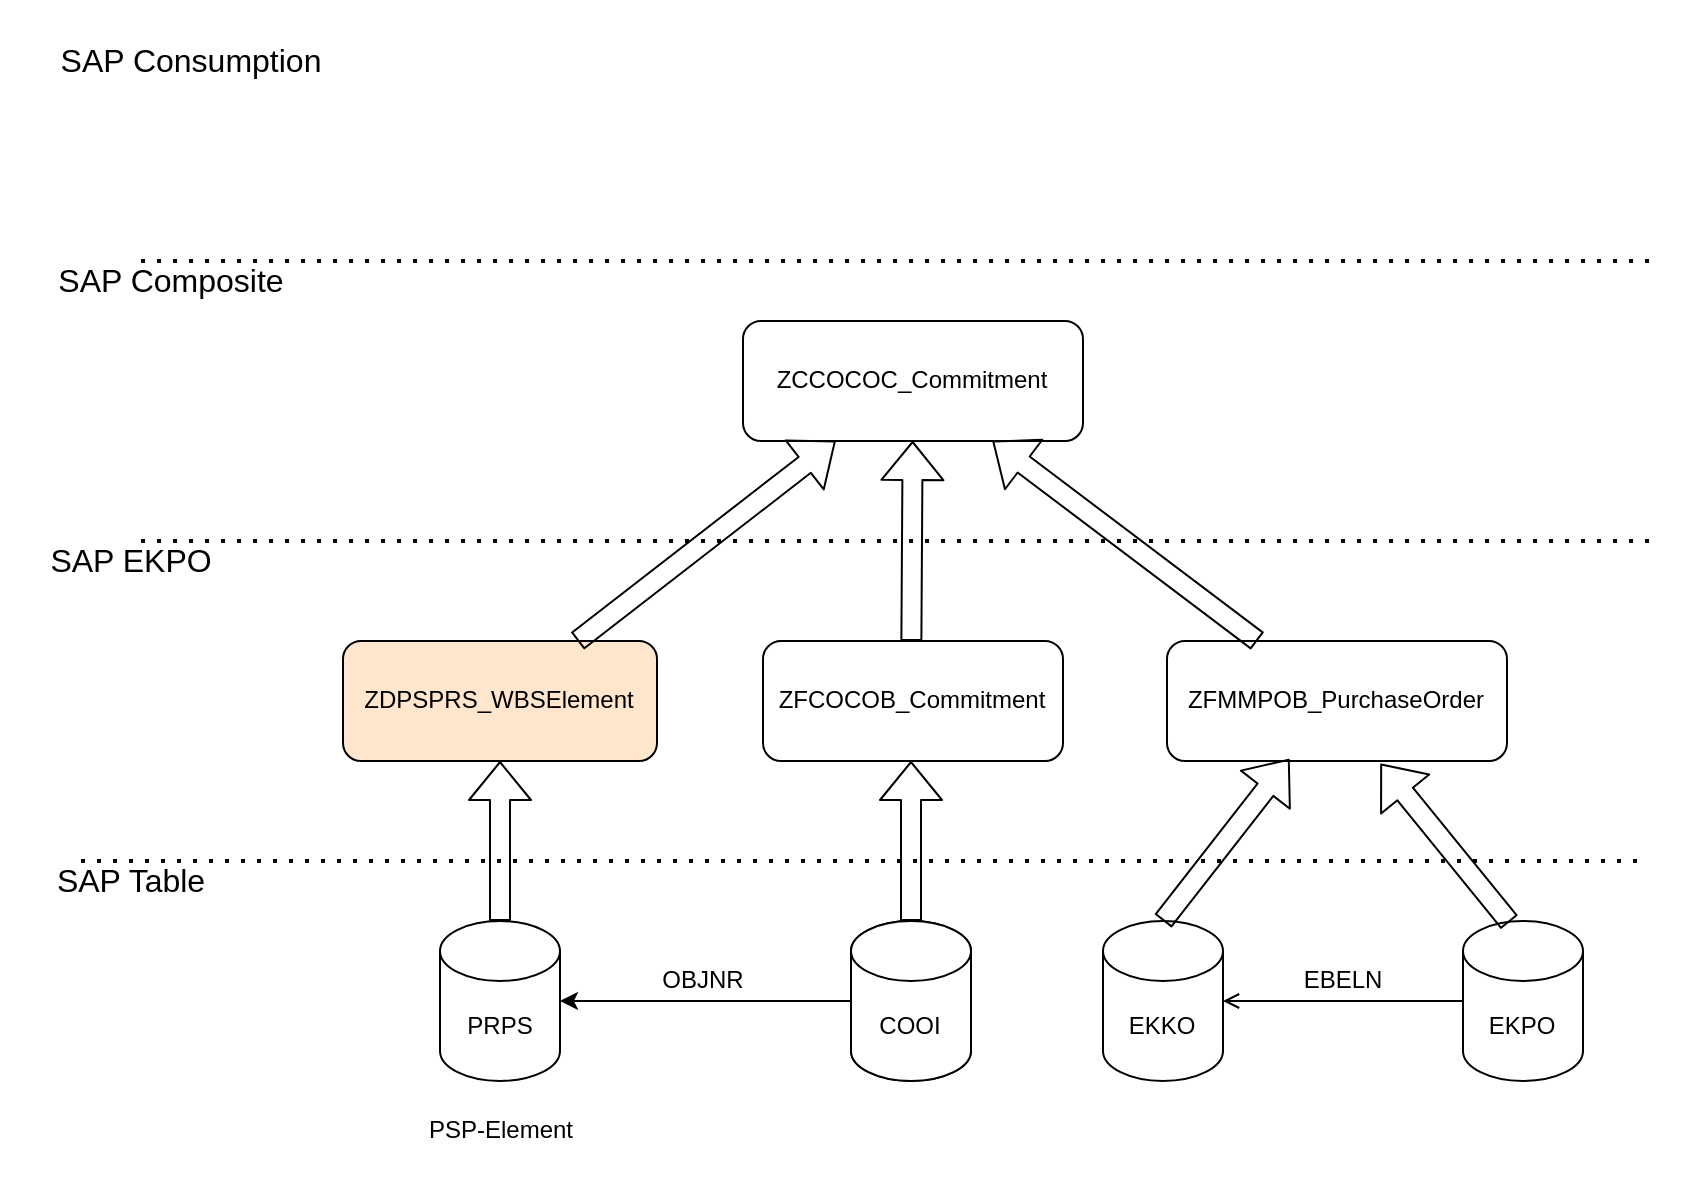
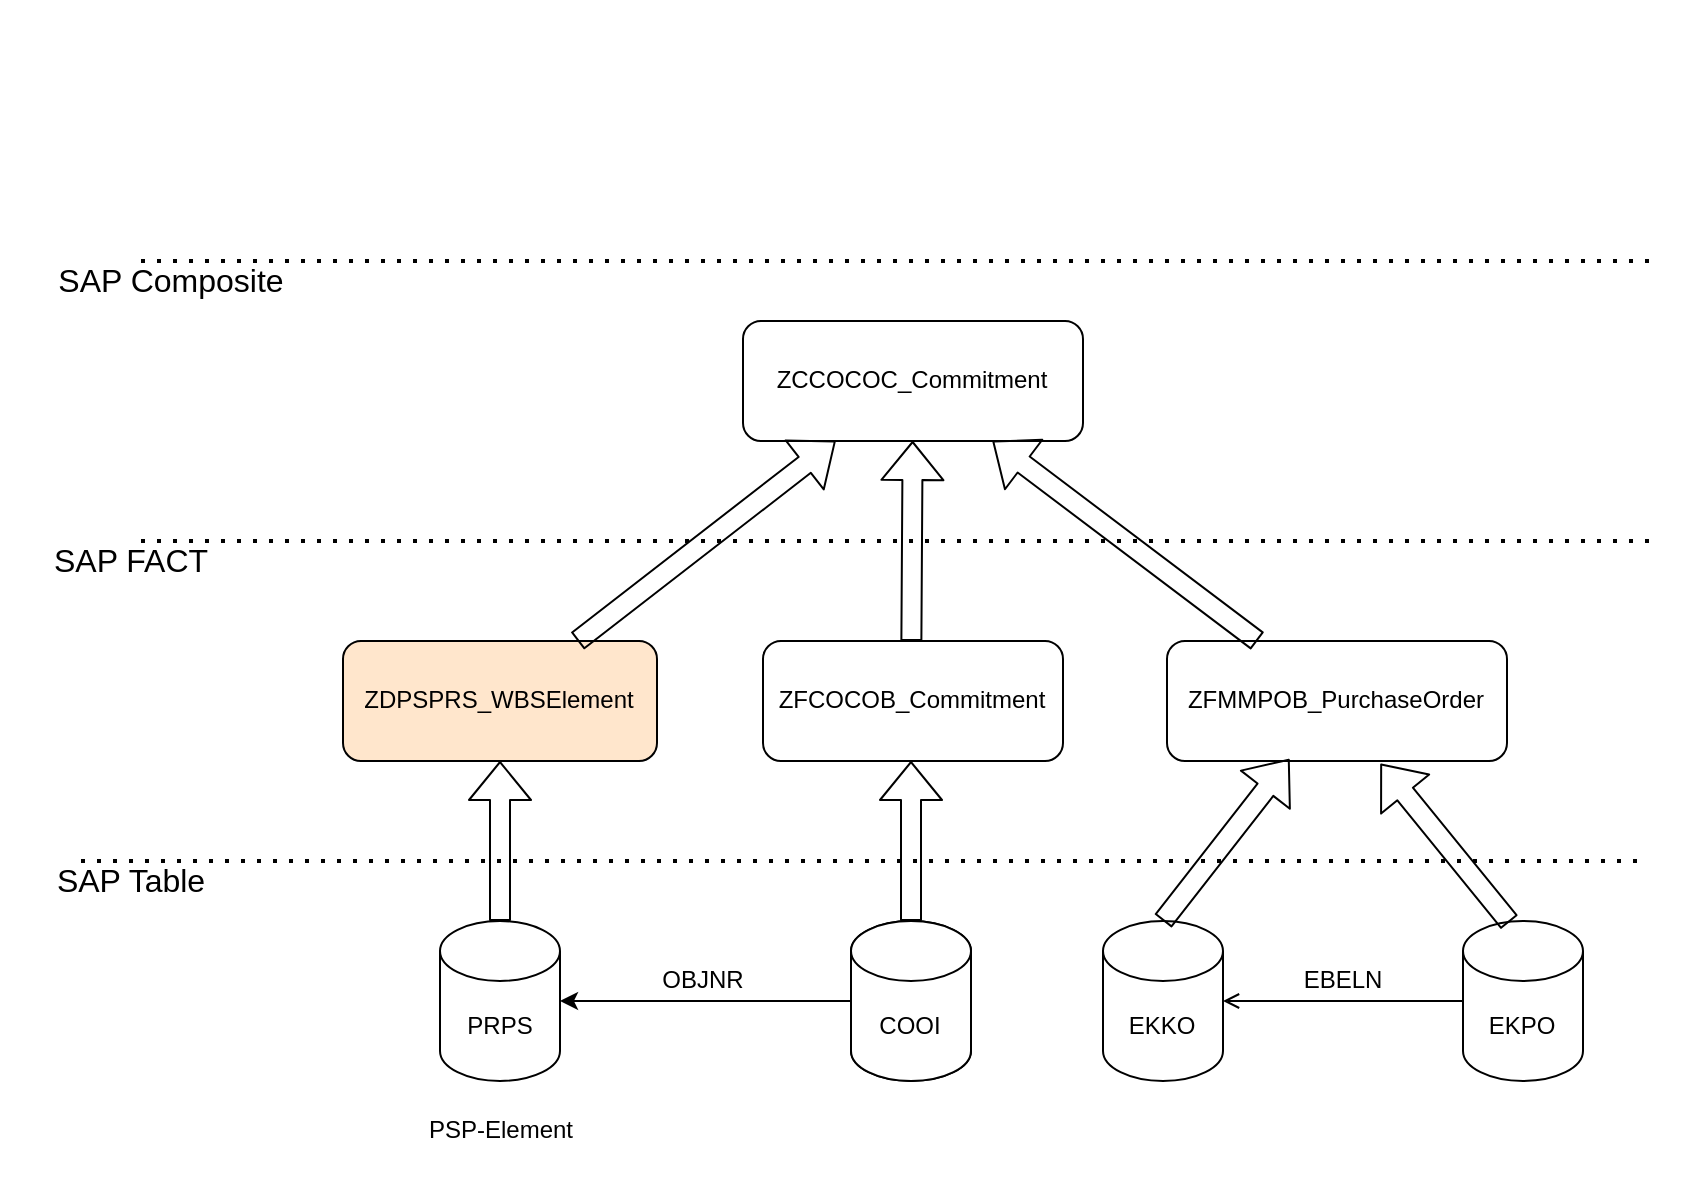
node "SAP Consumption": removed
node "SAP EKPO": label "SAP EKPO" -> "SAP FACT"
